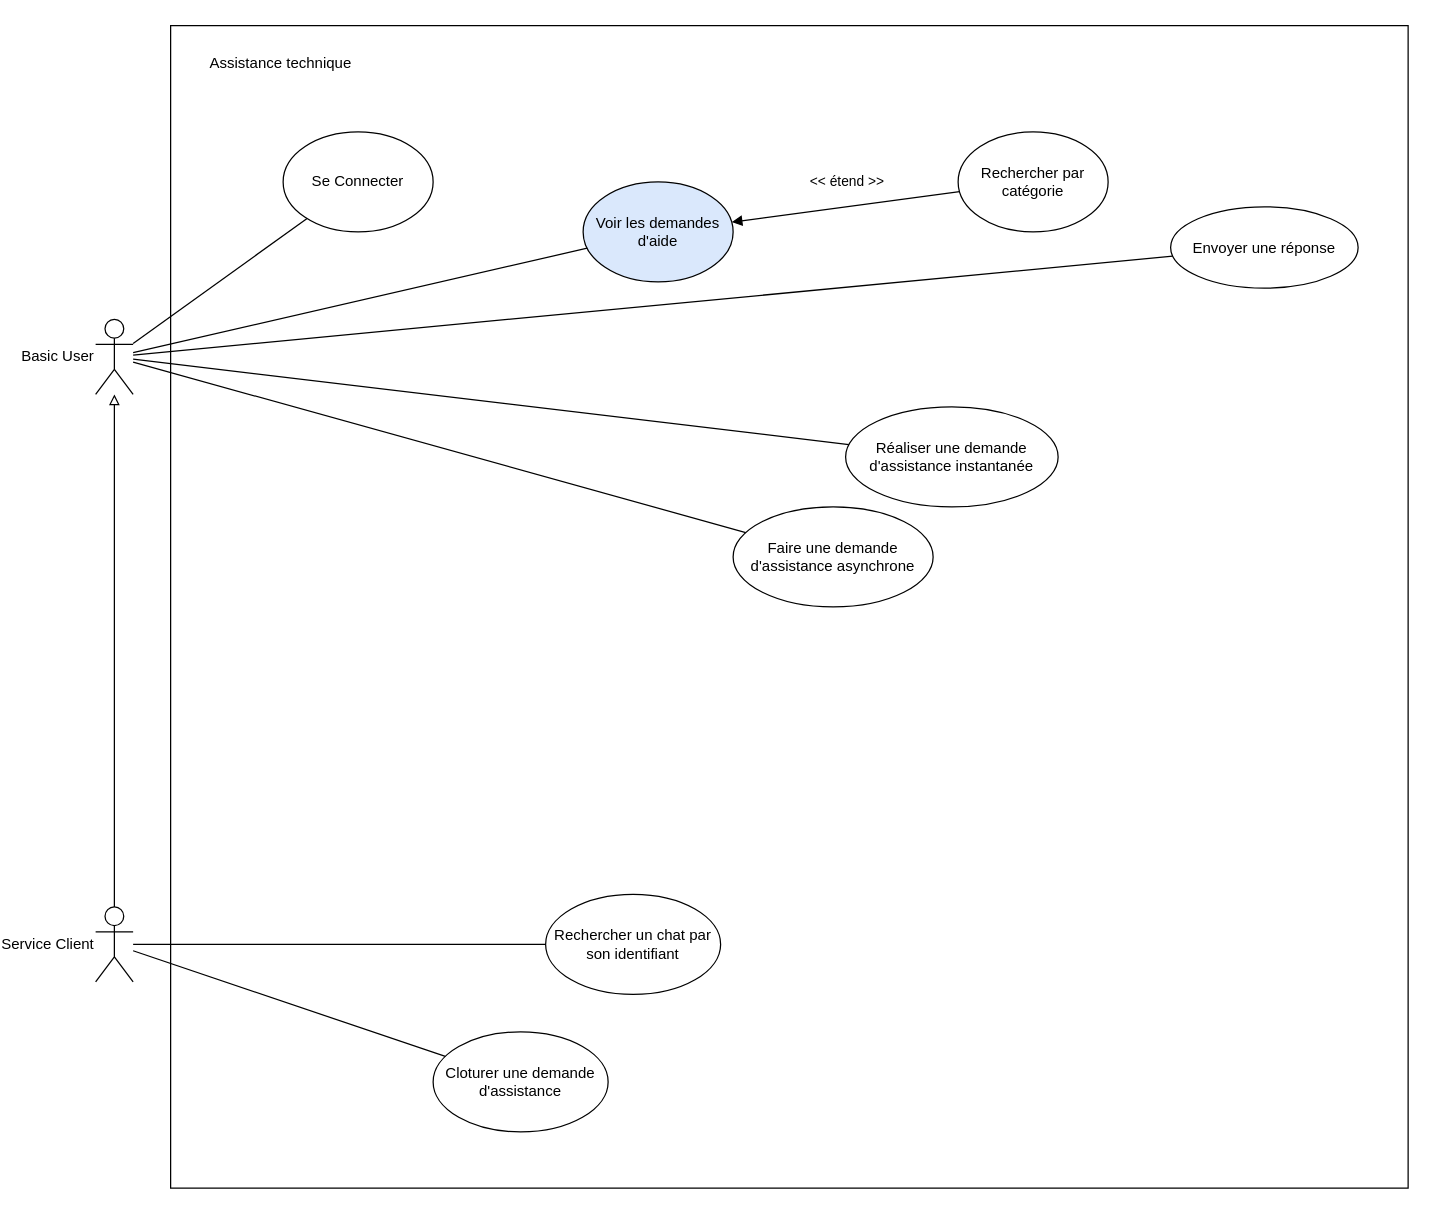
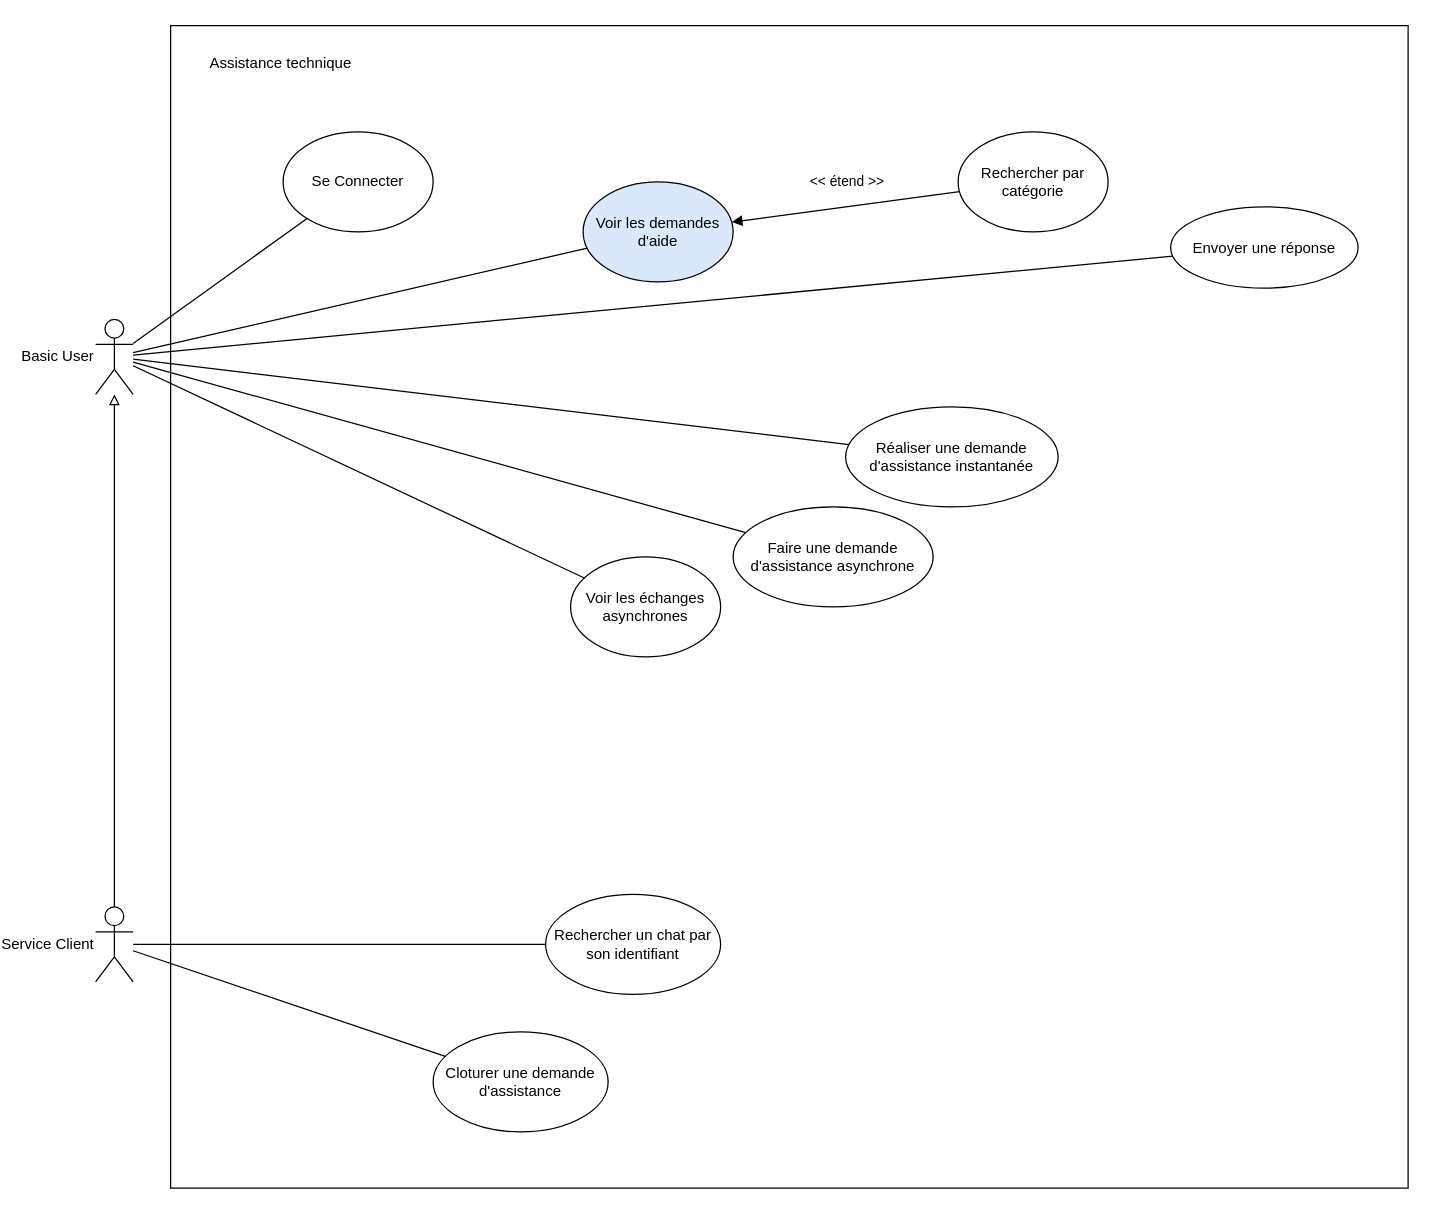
edge "Basic User" -- "Voir les échanges asynchrones": added
node "Voir les échanges asynchrones": added
